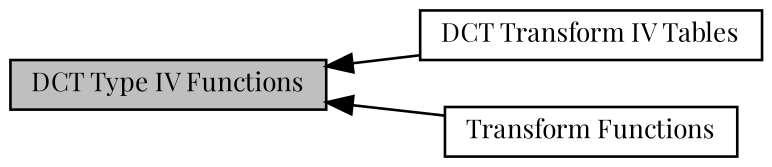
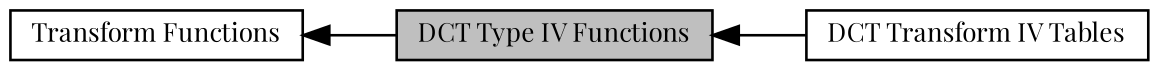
edge "Transform Functions" -> "DCT Type IV Functions": reversed
